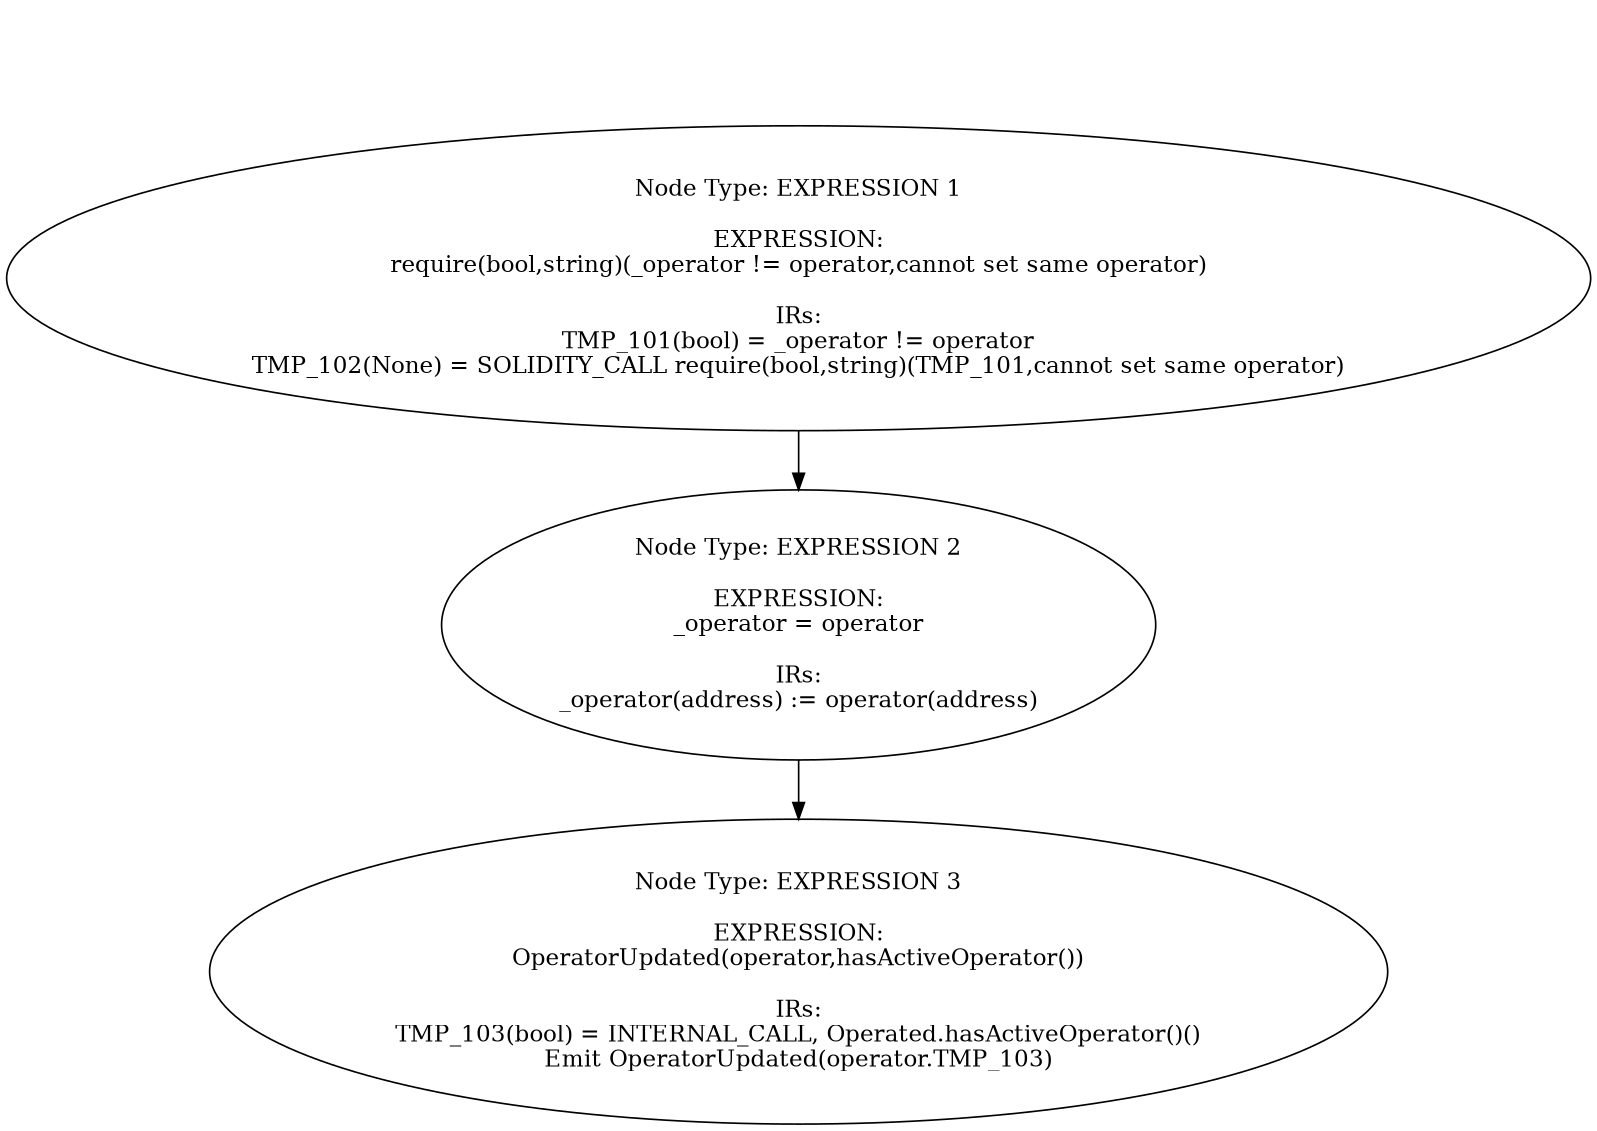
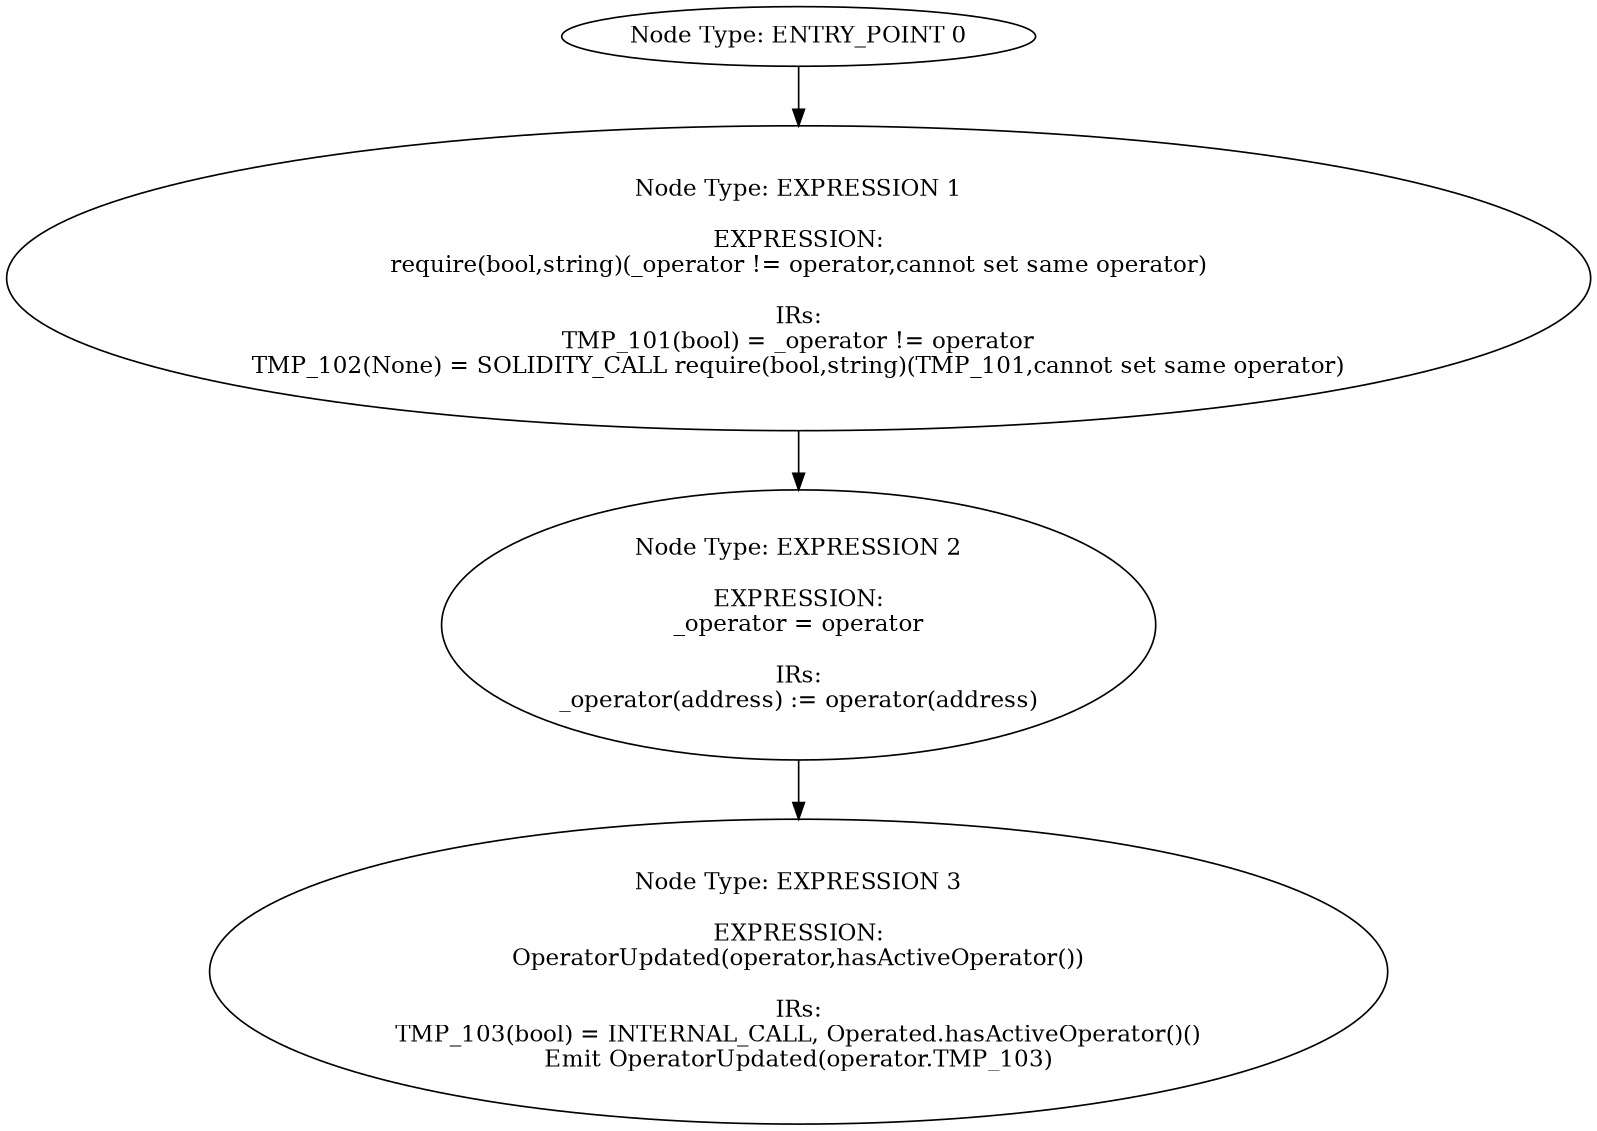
node "Node Type: ENTRY_POINT 0": added
